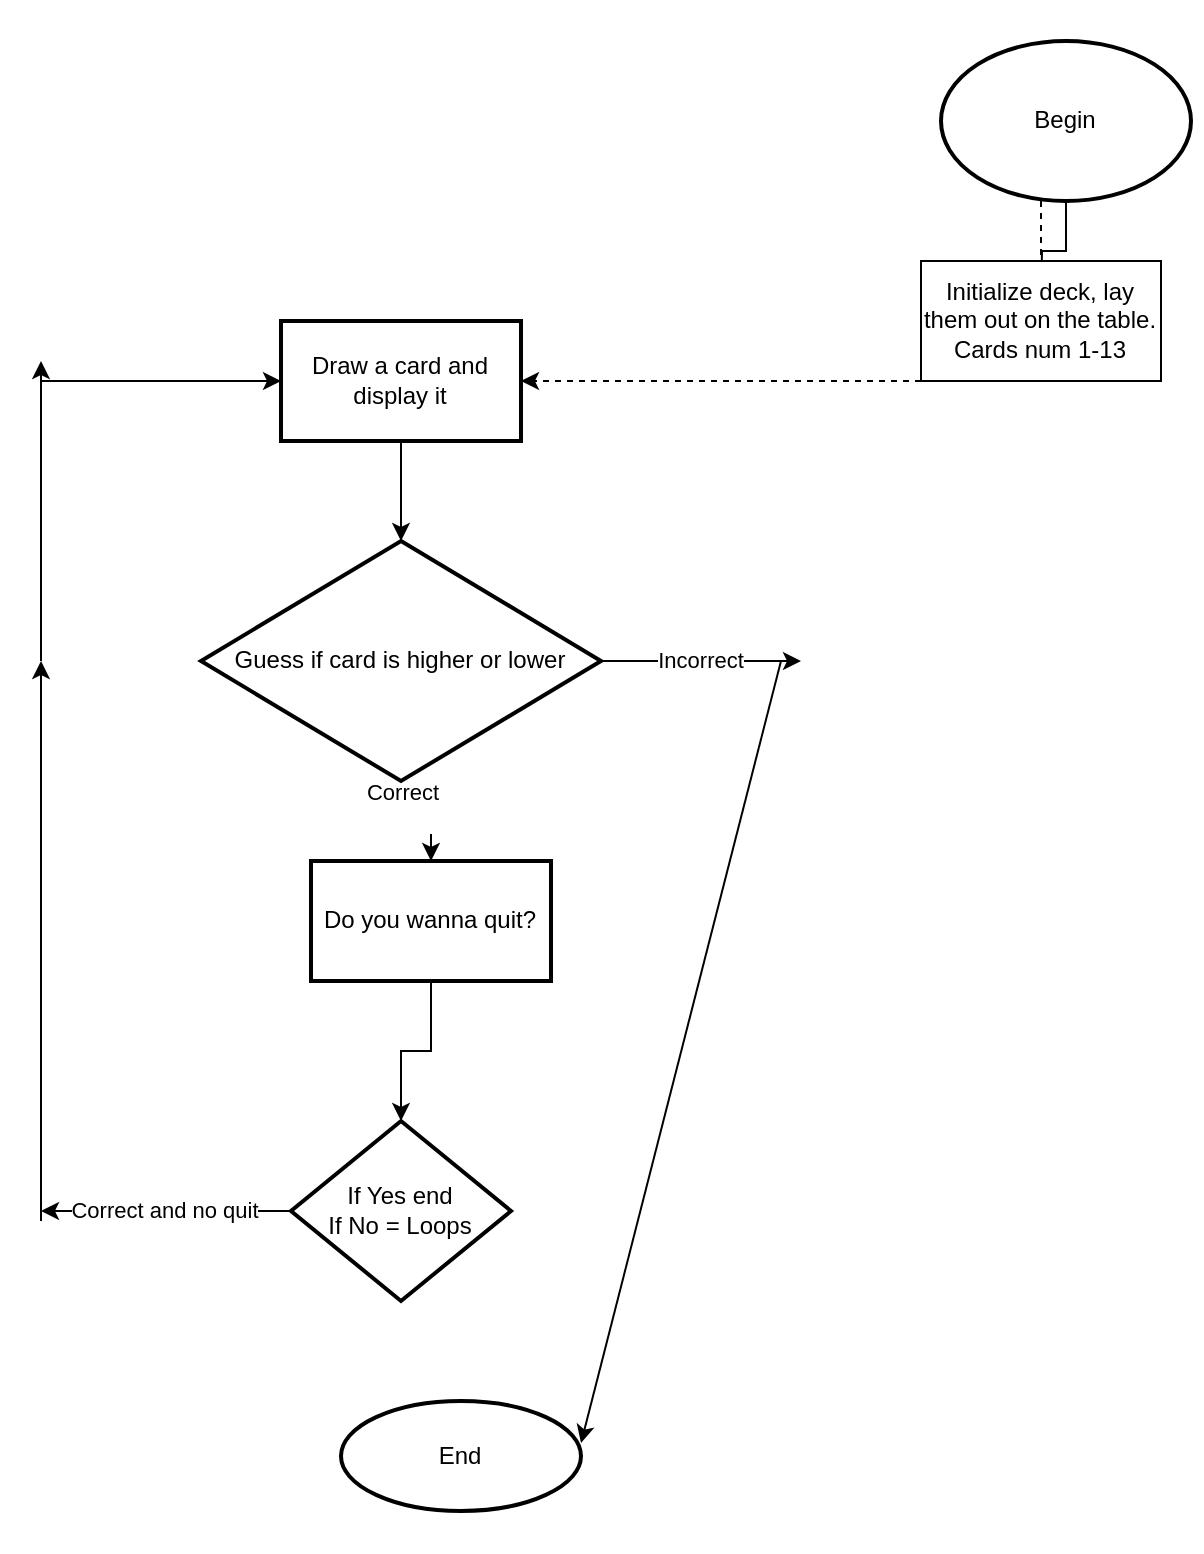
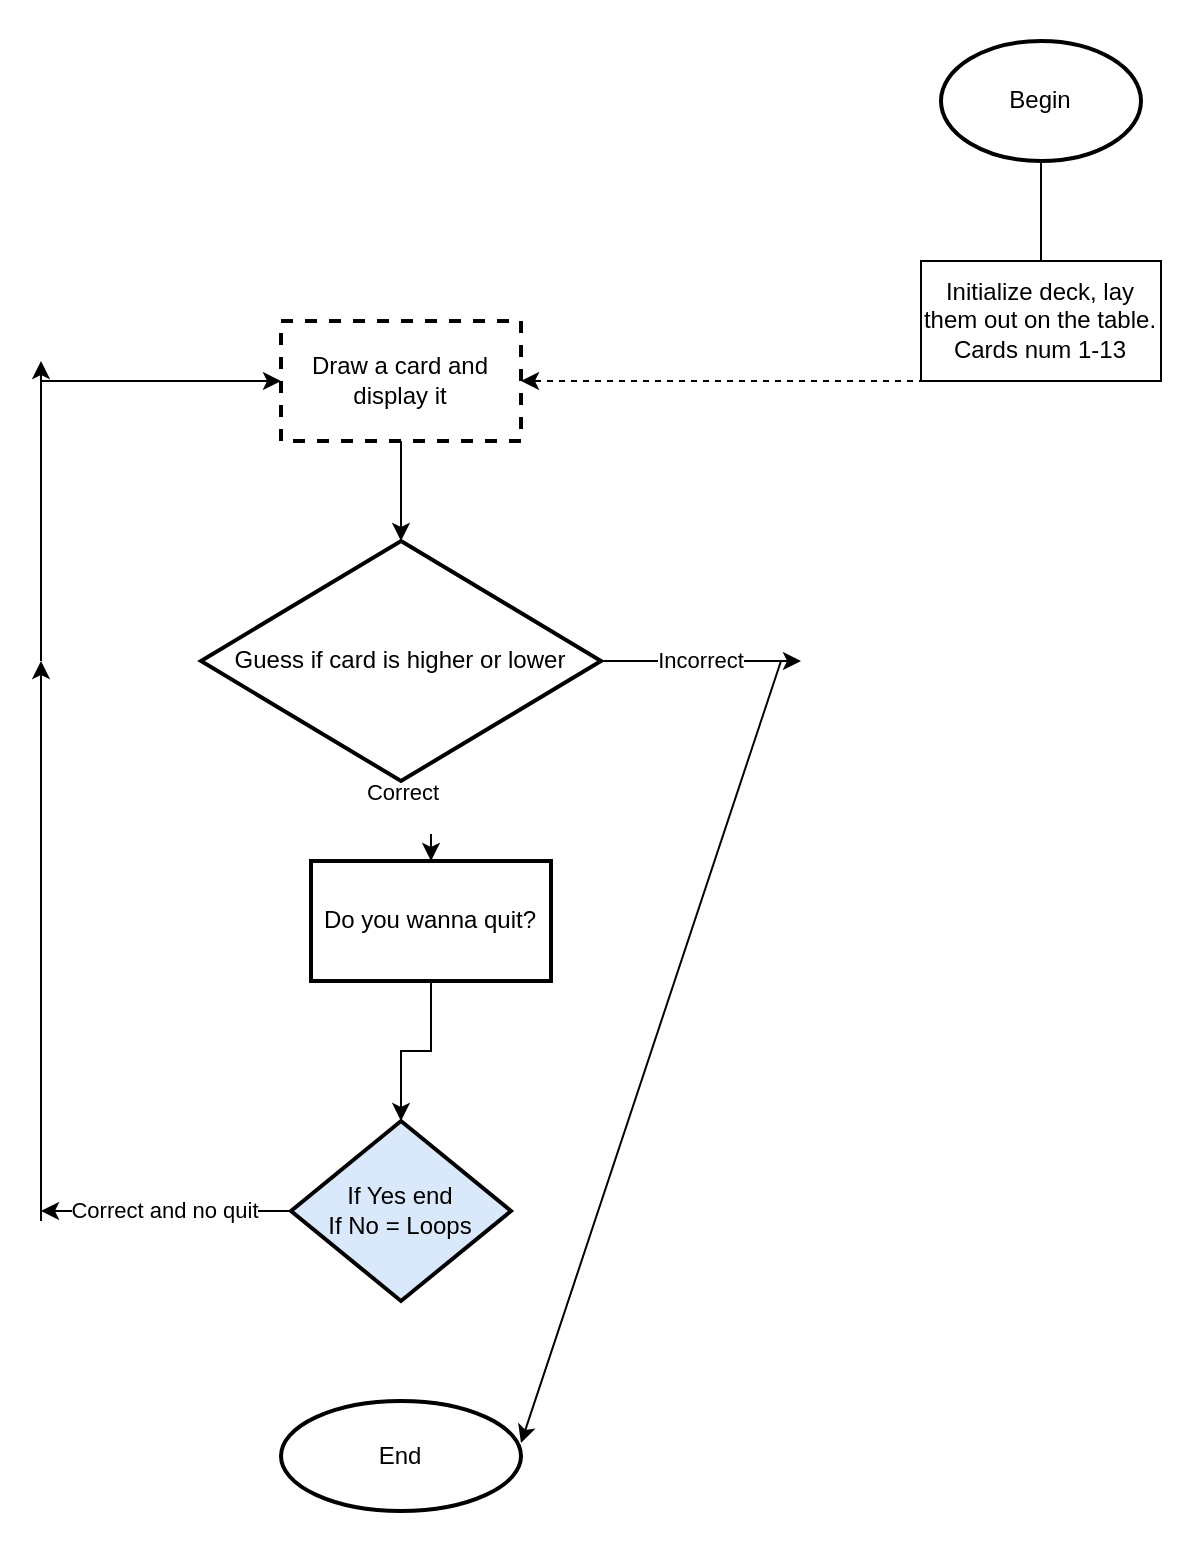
node "Begin": size 250x160 -> 200x120
node "Draw a card and display it": style solid -> dashed
node "If Yes end If No = Loops": fillcolor #ffffff -> #dae8fc
node "End": moved (461, 1456) -> (401, 1456)
